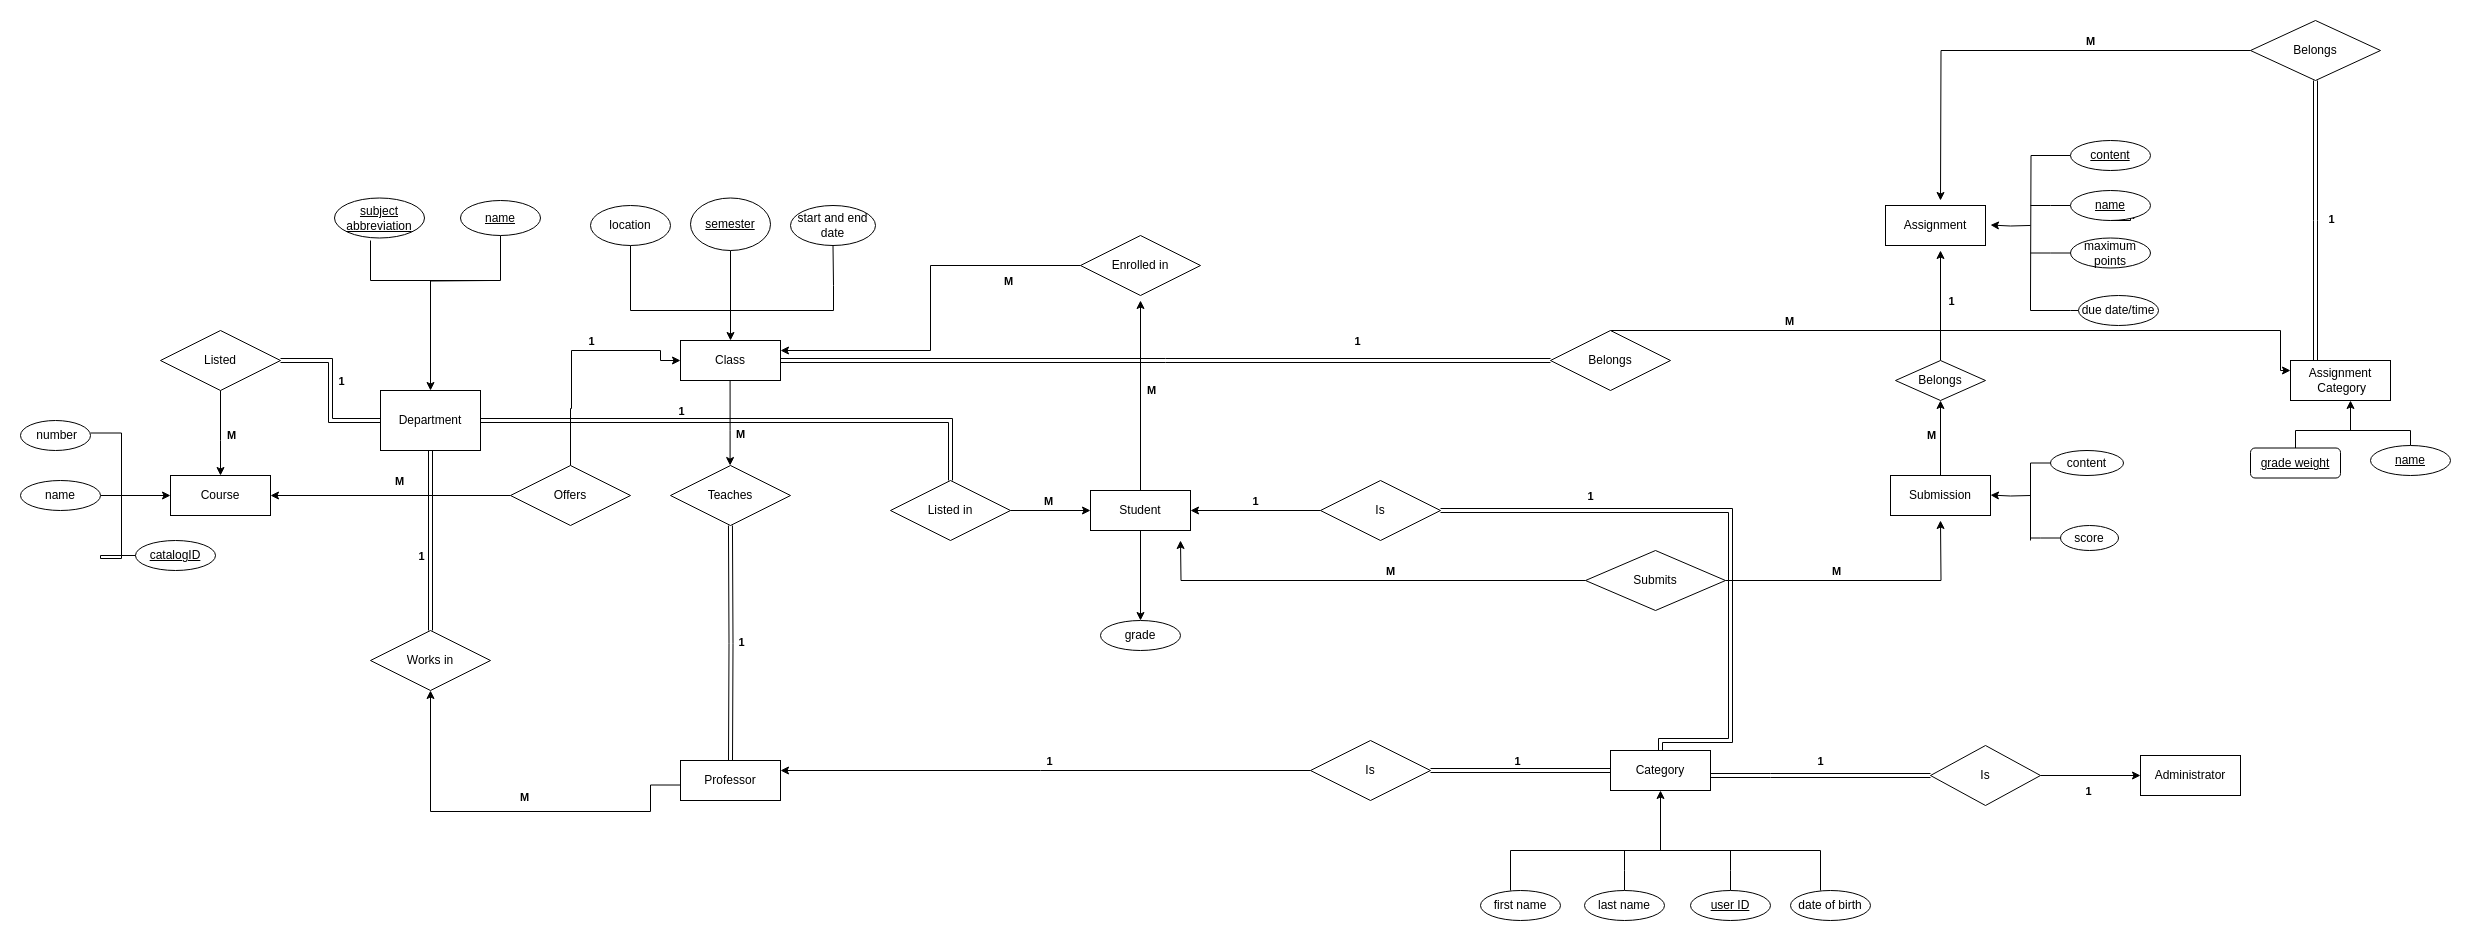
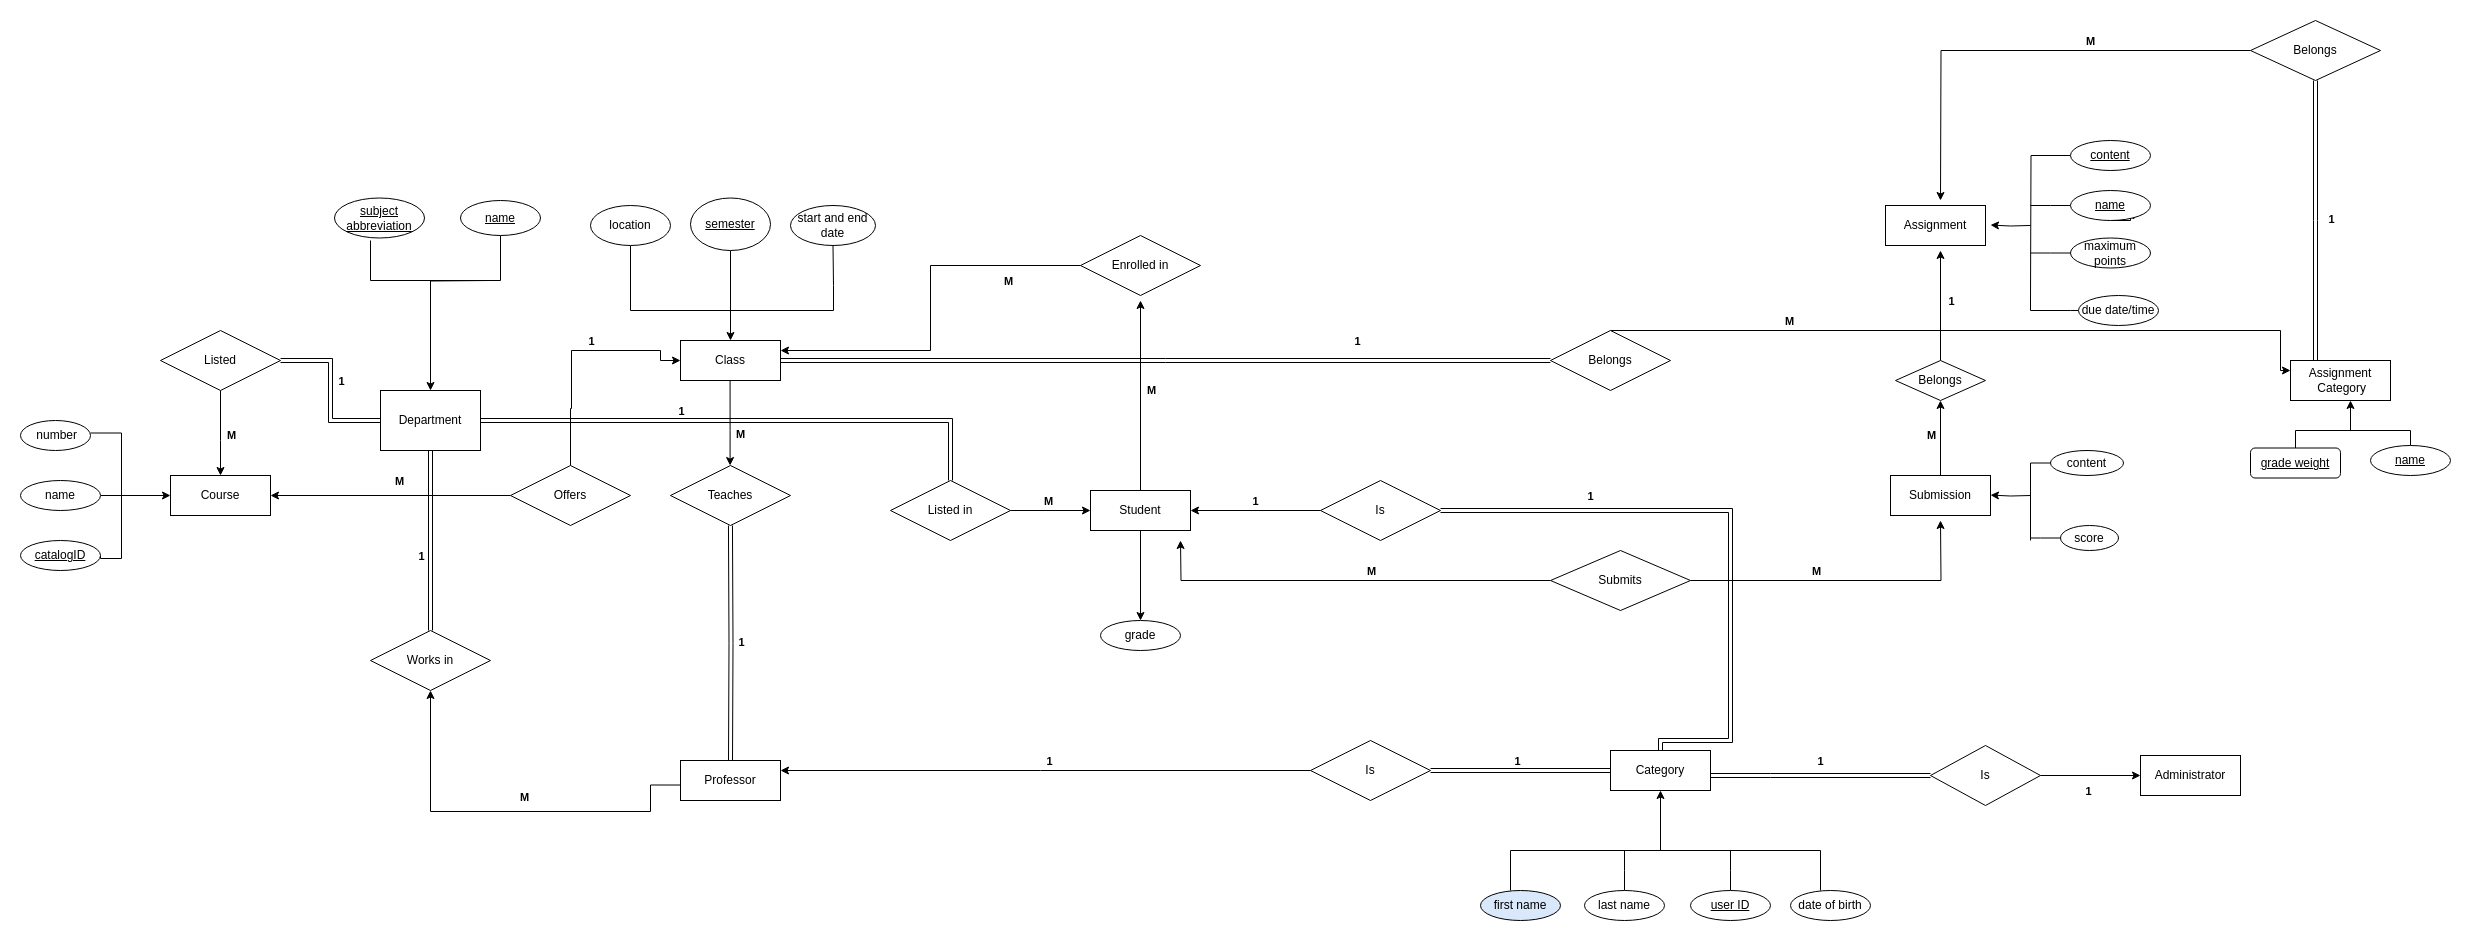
node "catalogID": moved (176, 556) -> (61, 556)
node "Submits": moved (1656, 581) -> (1621, 581)
node "first name": fillcolor #ffffff -> #dae8fc
